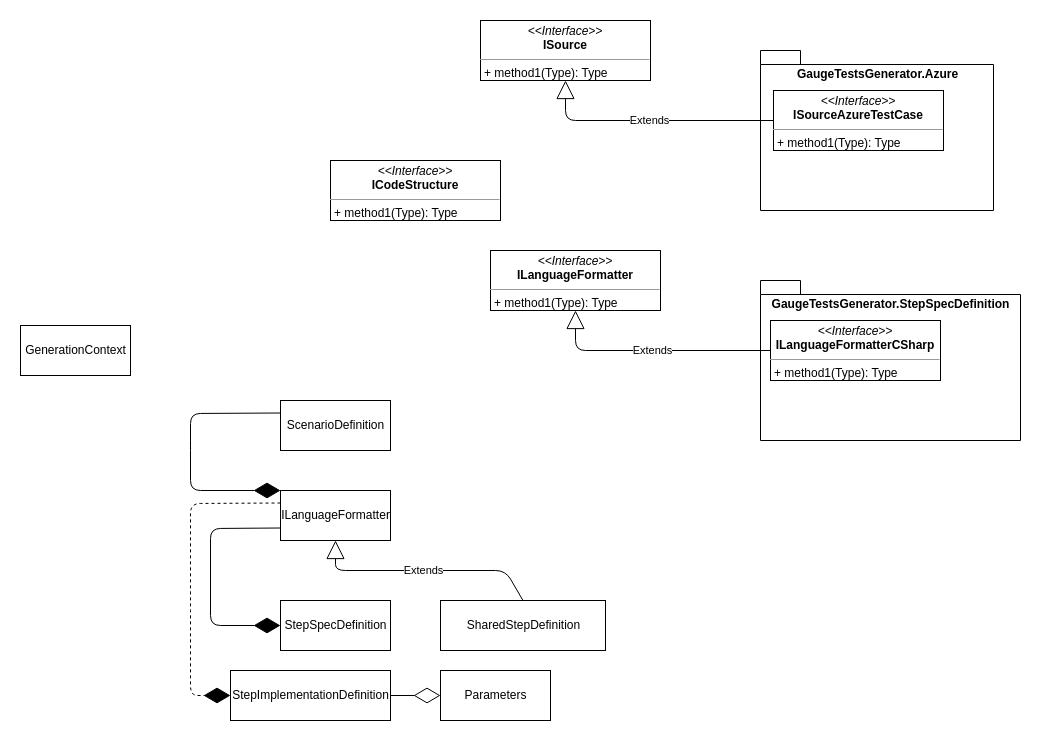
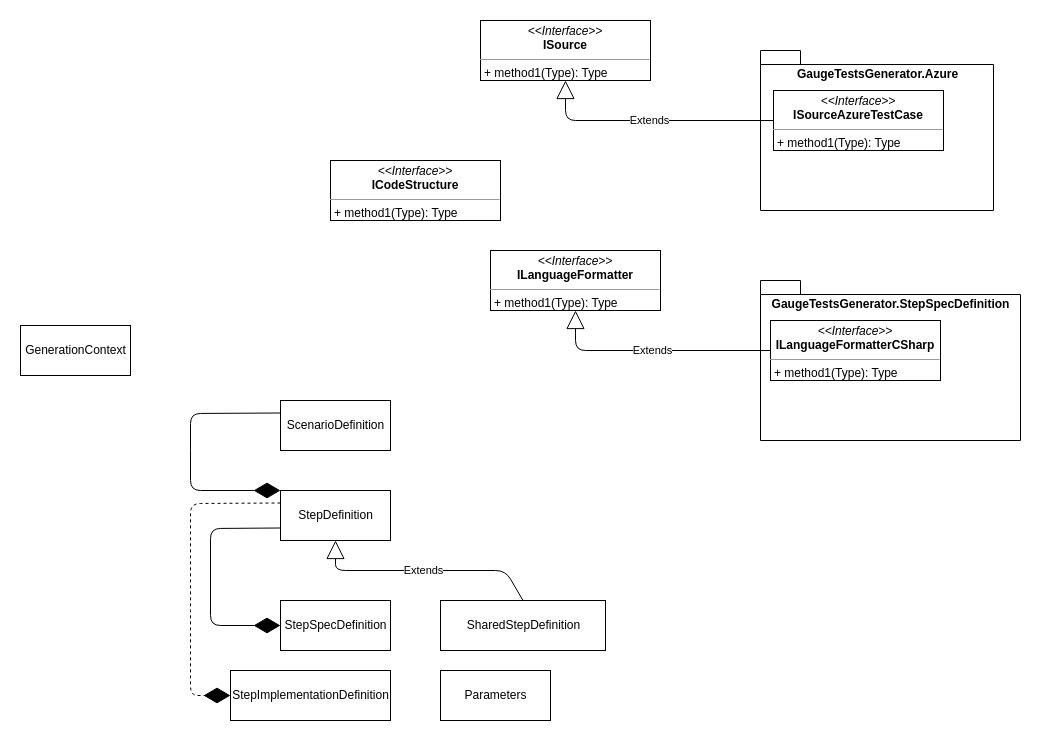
node "ILanguageFormatter": label "ILanguageFormatter" -> "StepDefinition"
edge "StepImplementationDefinition" -> "Parameters": removed
